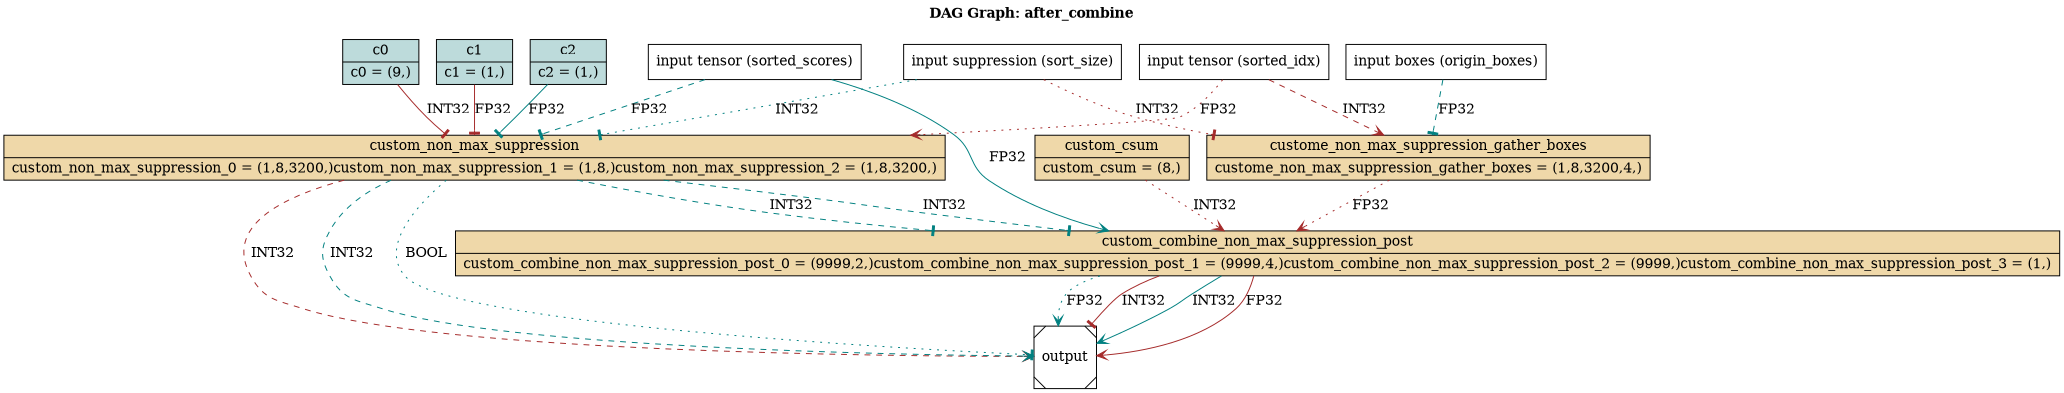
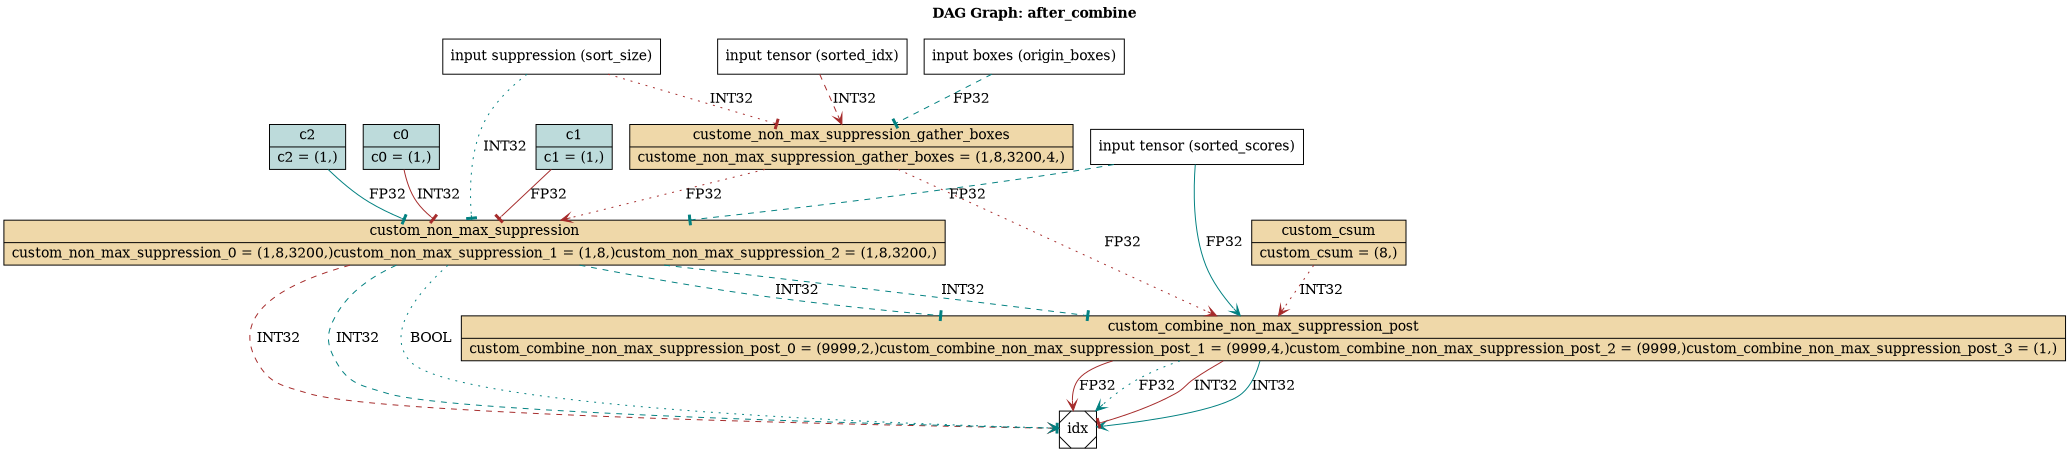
node "c0": text "c0 = (9,)" -> "c0 = (1,)"
edge "input tensor (sorted_idx)" -> "custom_non_max_suppression": now "custome_non_max_suppression_gather_boxes" -> "custom_non_max_suppression"
node "output": label "output" -> "idx"
